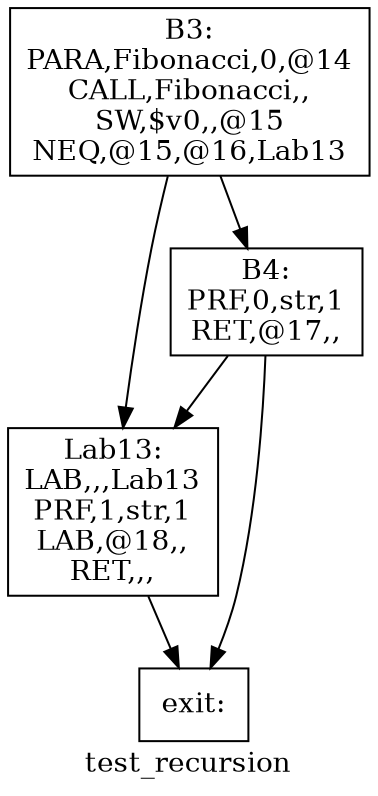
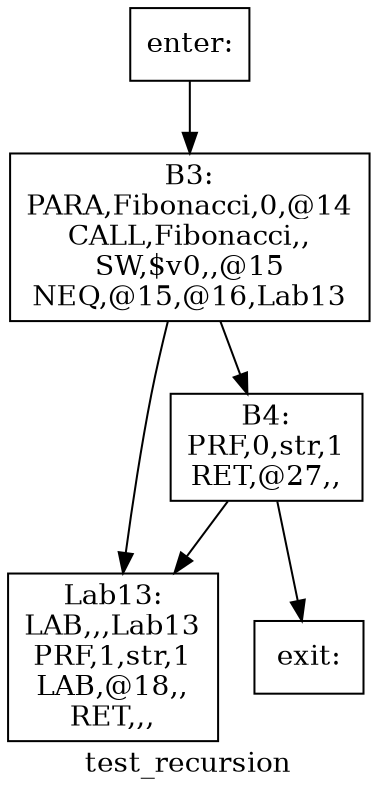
node "enter:": added
node "B4: PRF,0,str,1 RET,@17,,": label "B4: PRF,0,str,1 RET,@17,," -> "B4: PRF,0,str,1 RET,@27,,"
edge "Lab13: LAB,,,Lab13 PRF,1,str,1 LAB,@18,, RET,,," -> "exit:": removed
